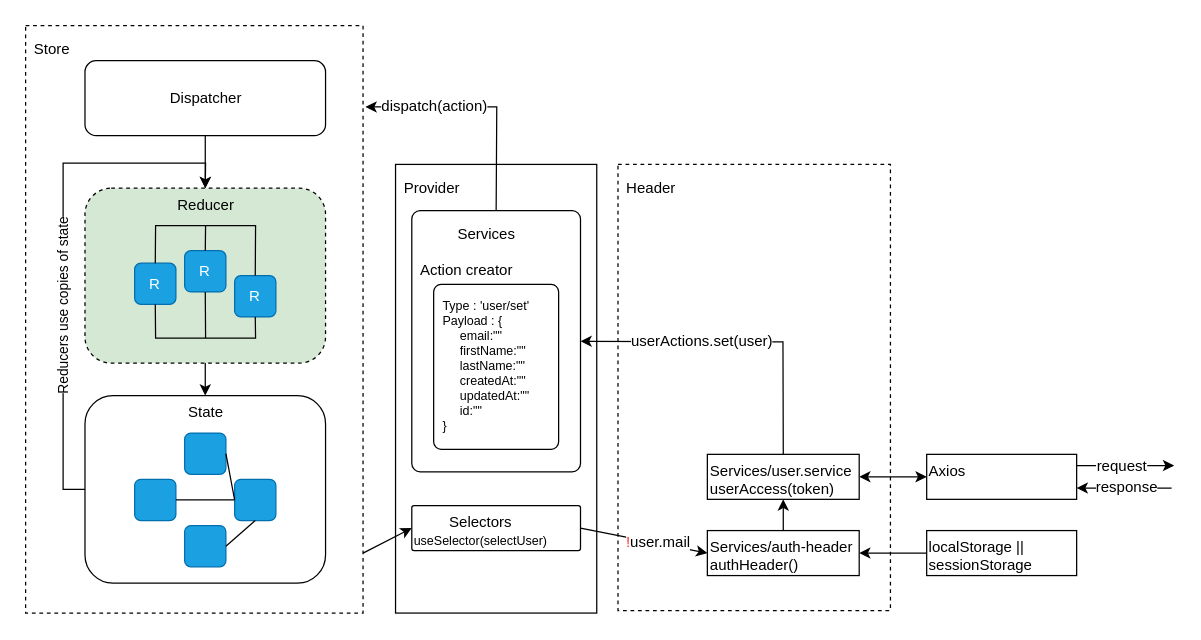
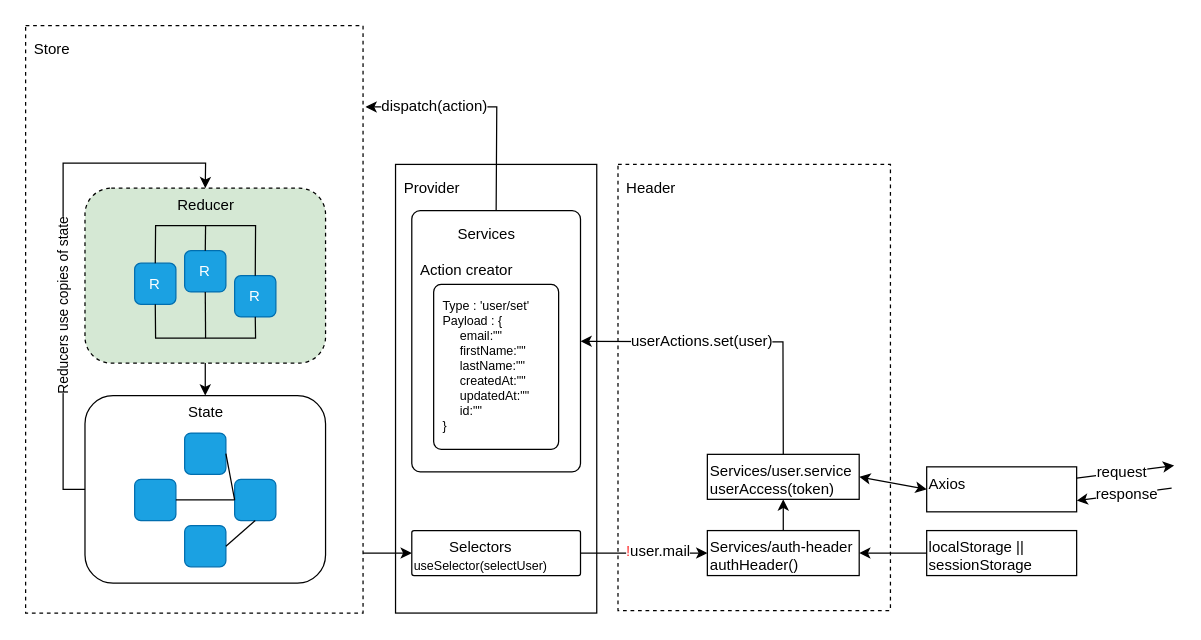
node "Dispatcher": removed
edge "Dispatcher" -> "Reducer": removed
node "Axios": moved (1002, 477) -> (1002, 489)
node "Selectors useSelector(selectUser)": moved (496, 528) -> (496, 553)
